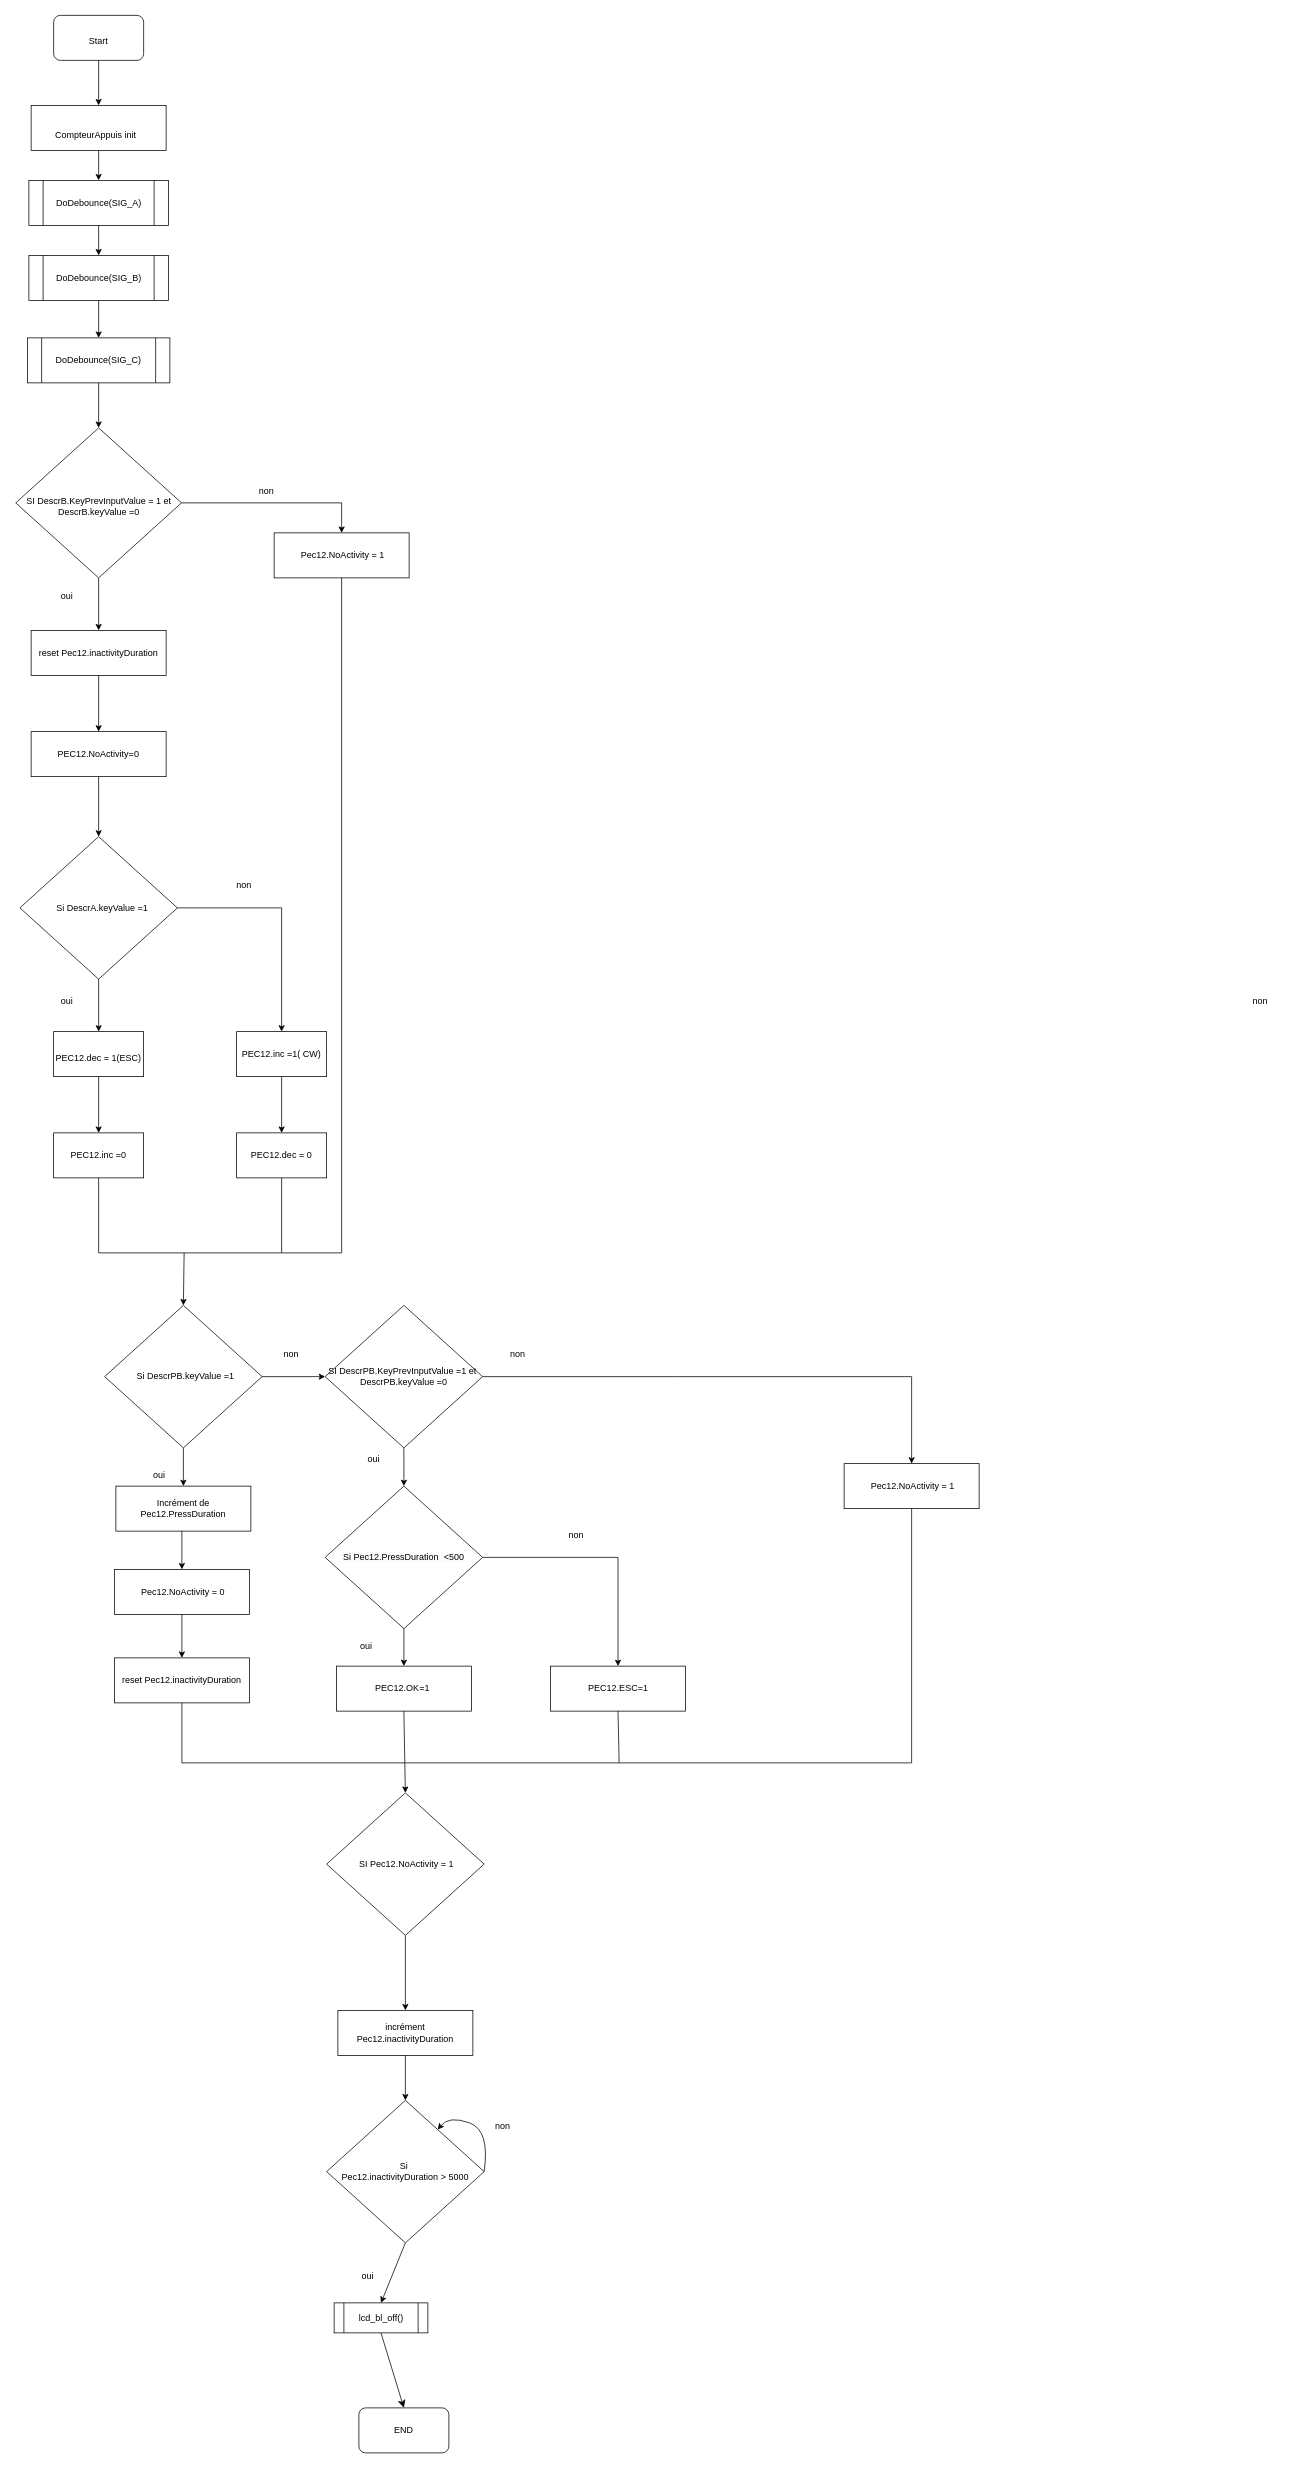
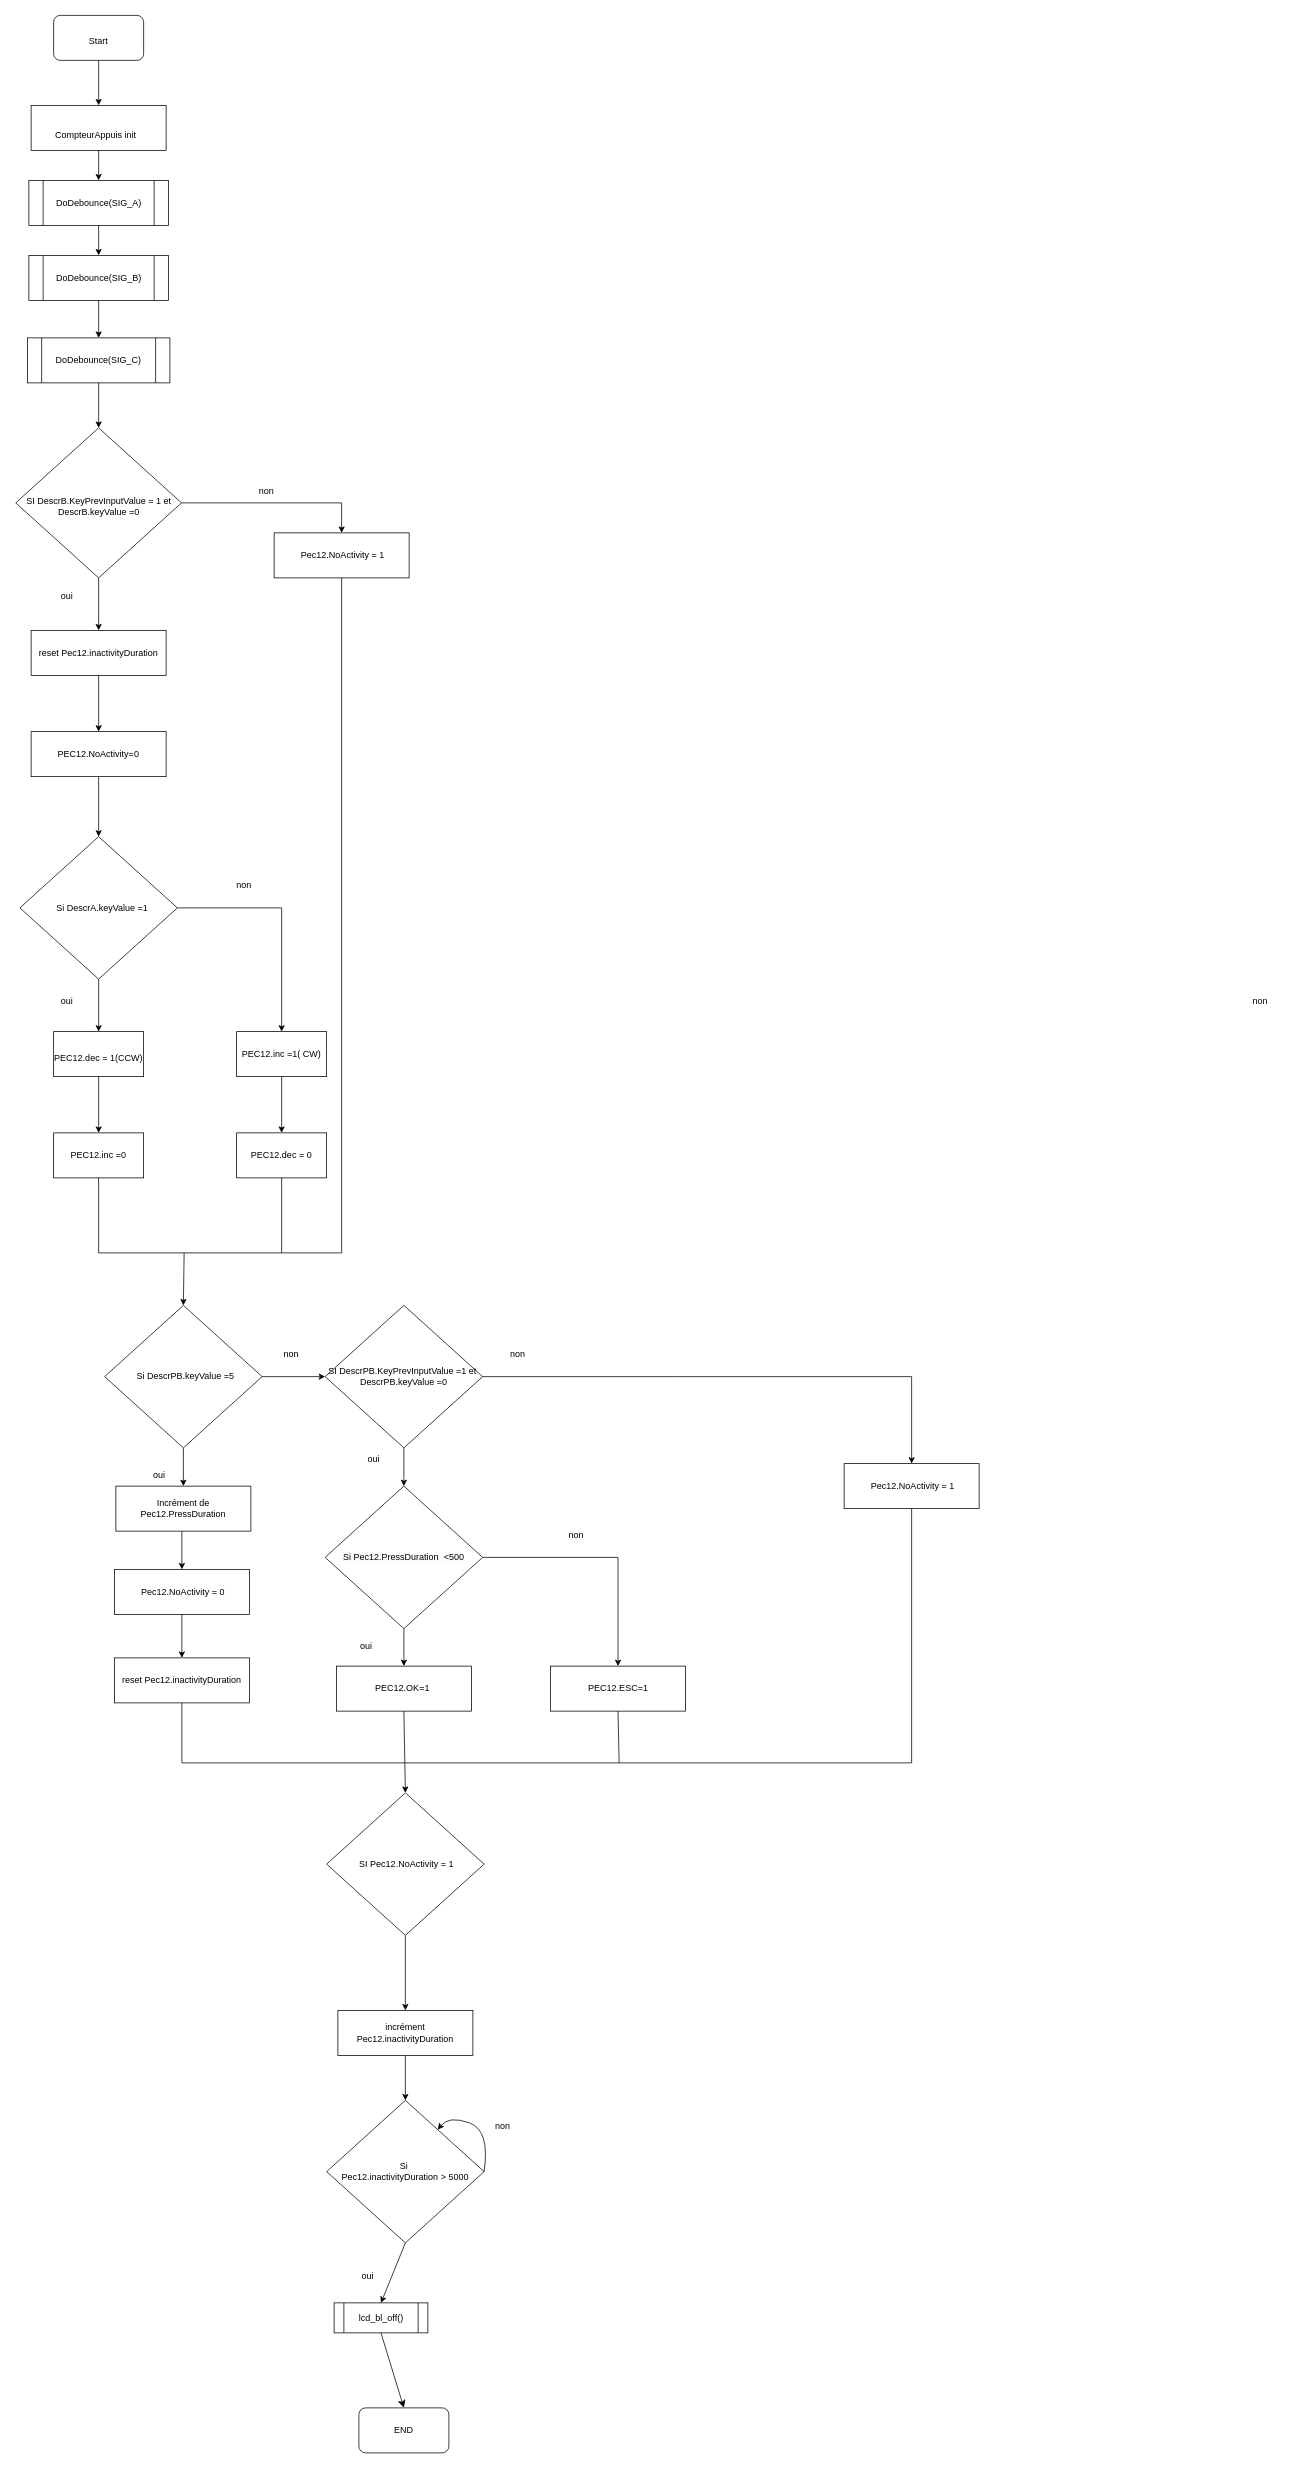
node "PEC12.dec = 1(ESC)": label "PEC12.dec = 1(ESC)" -> "PEC12.dec = 1(CCW)"
node "Si DescrPB.keyValue =1": label "Si DescrPB.keyValue =1" -> "Si DescrPB.keyValue =5"
